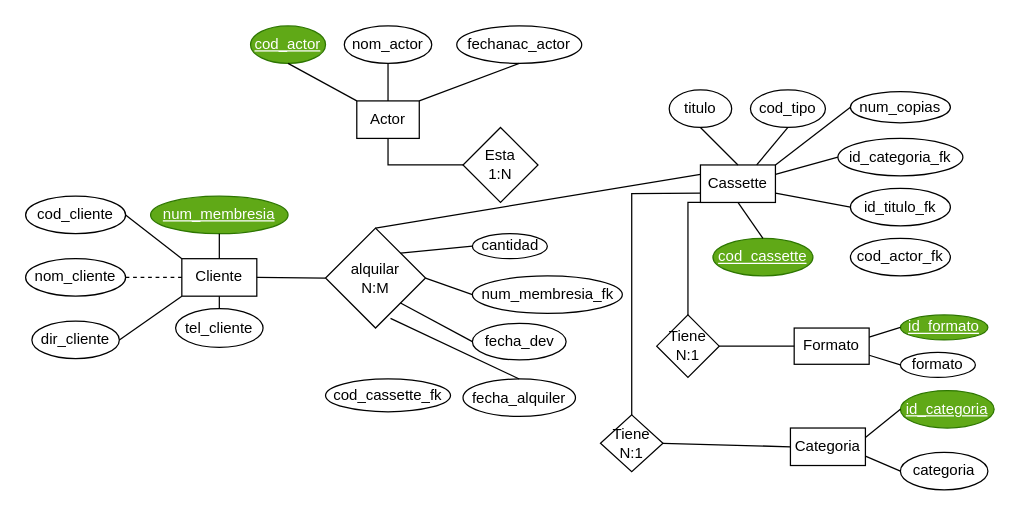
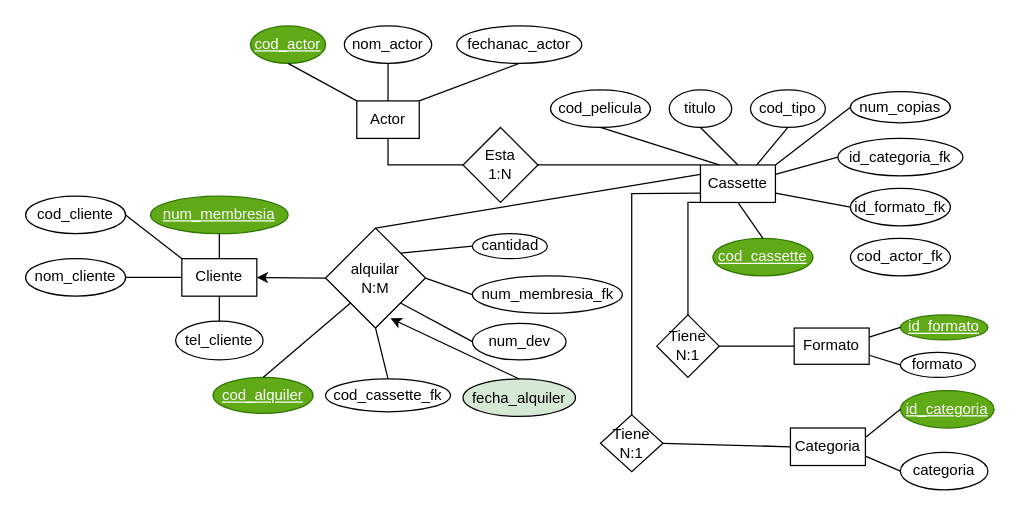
node "cod_pelicula": added
edge "cod_pelicula" -- "Cassette": added
edge "Esta 1:N" -- "Cassette": added
node "id_titulo_fk": label "id_titulo_fk" -> "id_formato_fk"
edge "nom_cliente" -- "Cliente": style dashed -> solid
edge "Cliente" -- "alquilar N:M": arrowhead none -> classic
edge "Cliente" -- "dir_cliente": removed
edge "alquilar N:M" -- "fecha_alquiler": arrowhead none -> classic
node "tel_cliente": moved (219, 328) -> (219, 340)
node "dir_cliente": removed
edge "alquilar N:M" -- "cod_alquiler": added
node "fecha_dev": label "fecha_dev" -> "num_dev"
edge "alquilar N:M" -- "cod_cassette_fk": added
node "cod_alquiler": added
node "fecha_alquiler": fillcolor #ffffff -> #d5e8d4
